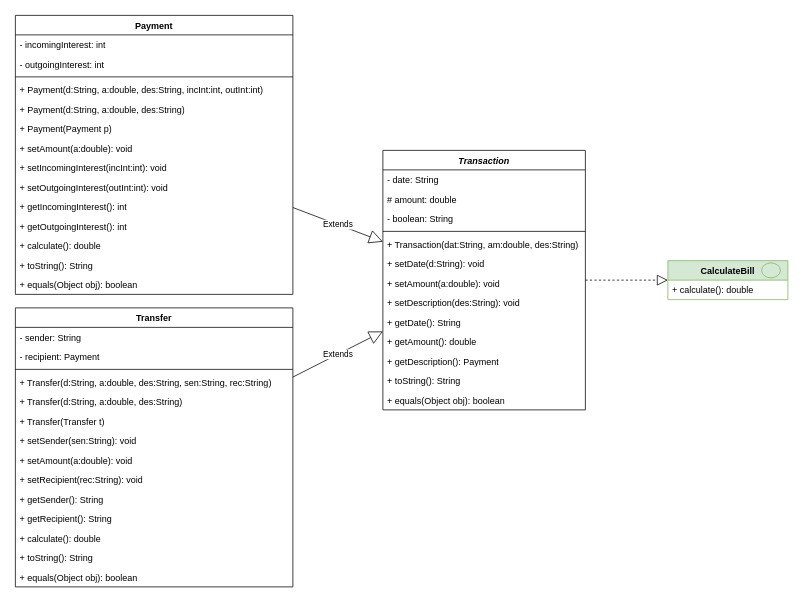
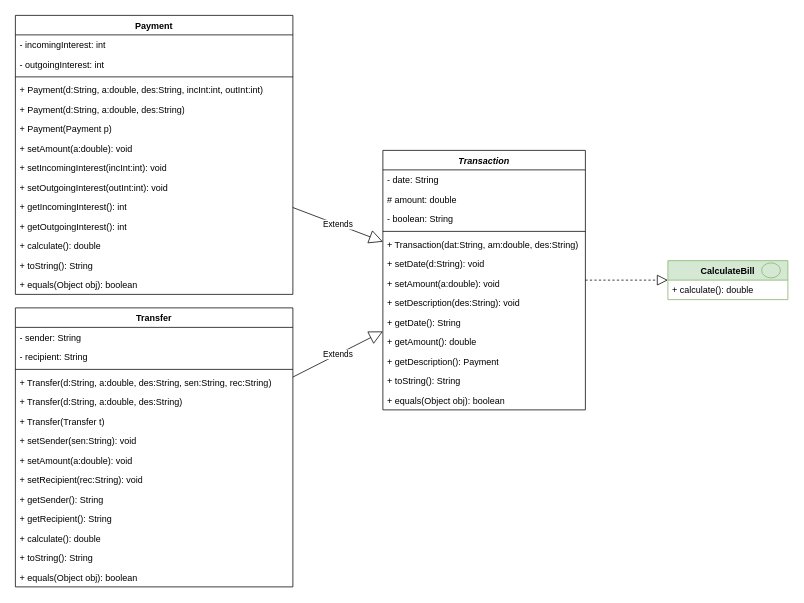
node "- recipient: Payment": label "- recipient: Payment" -> "- recipient: String"
